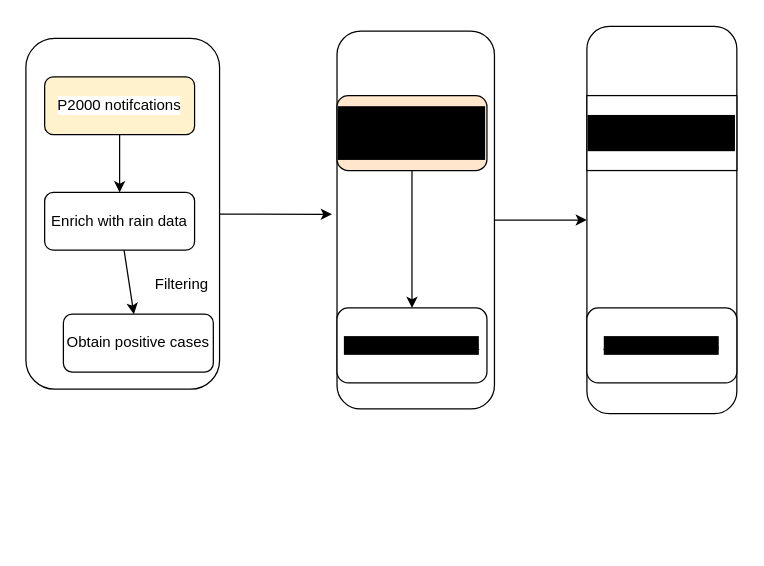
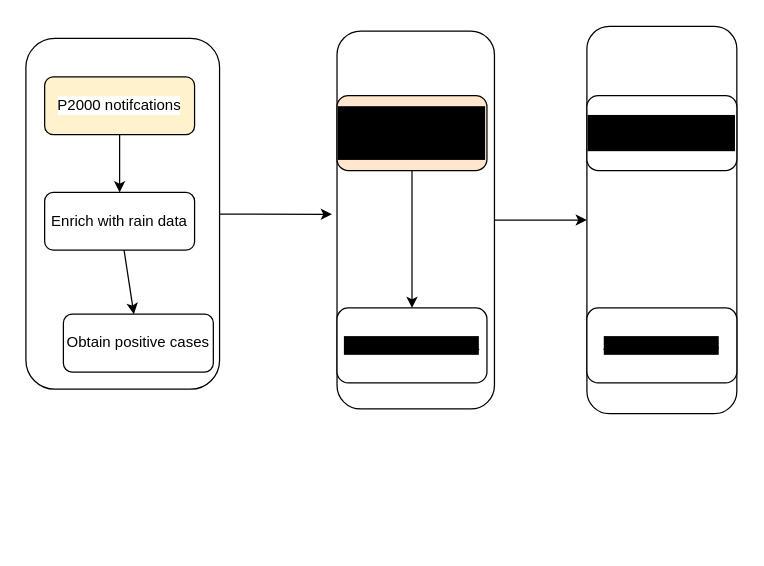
node "Merge positive and negative cases": shape rectangle -> rounded rectangle
node "Filtering": removed
